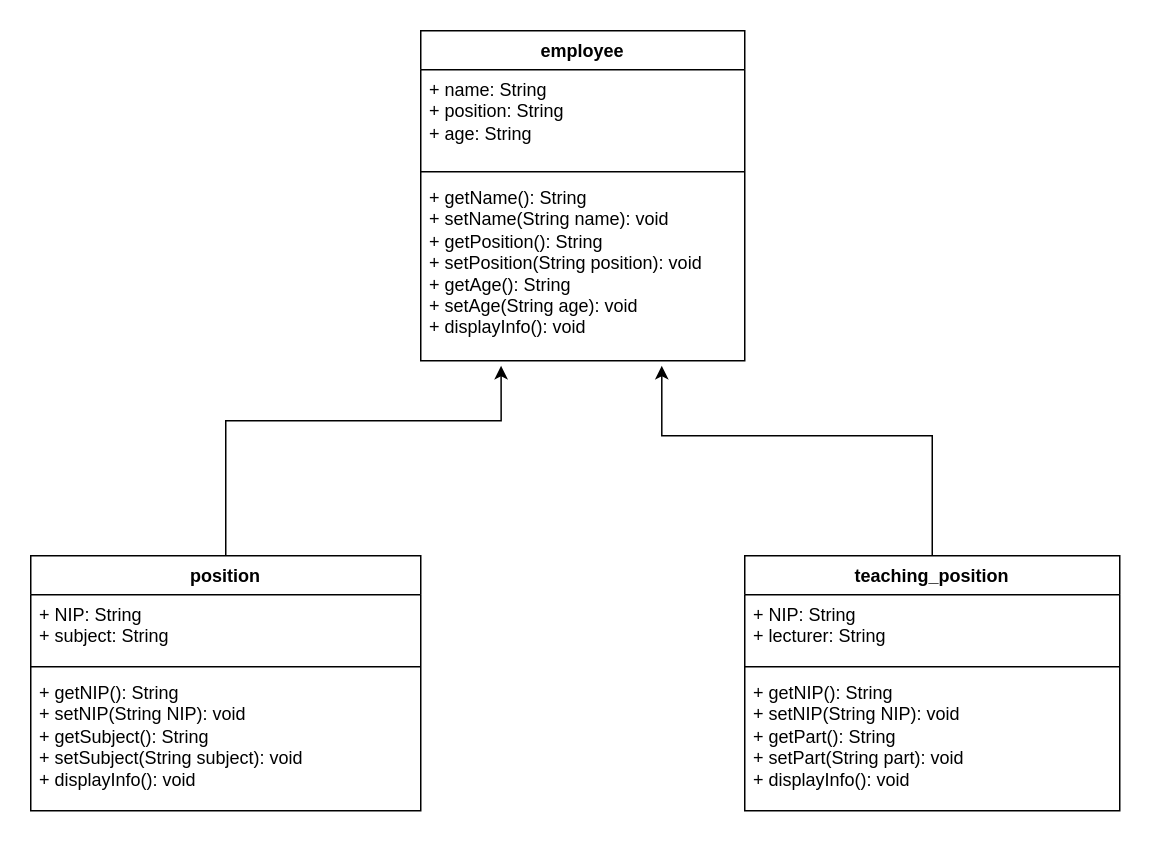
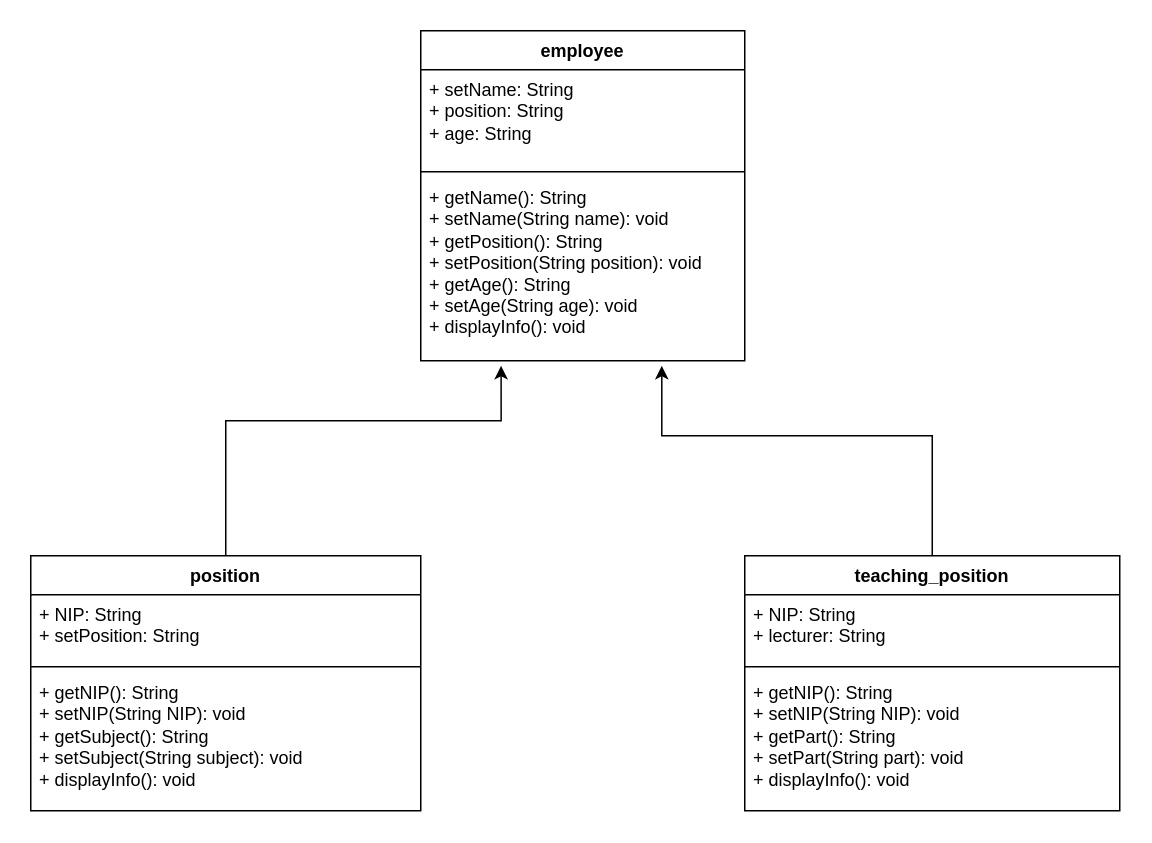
node "+ name: String + position: String + age: String": label "+ name: String + position: String + age: String" -> "+ setName: String + position: String + age: String"
node "+ NIP: String + subject: String": label "+ NIP: String + subject: String" -> "+ NIP: String + setPosition: String"
